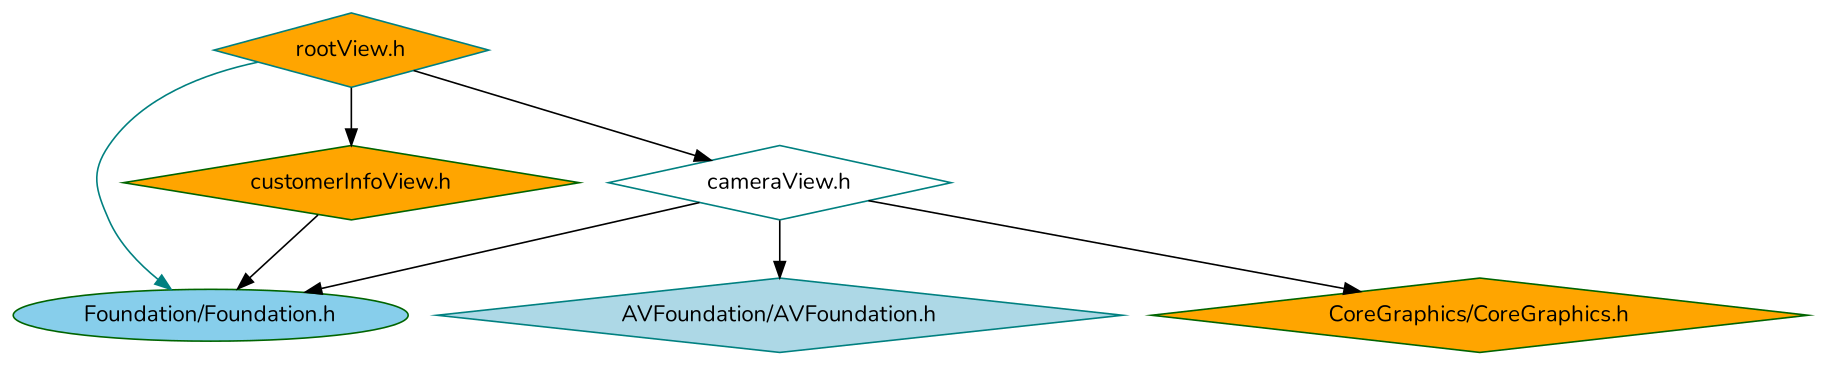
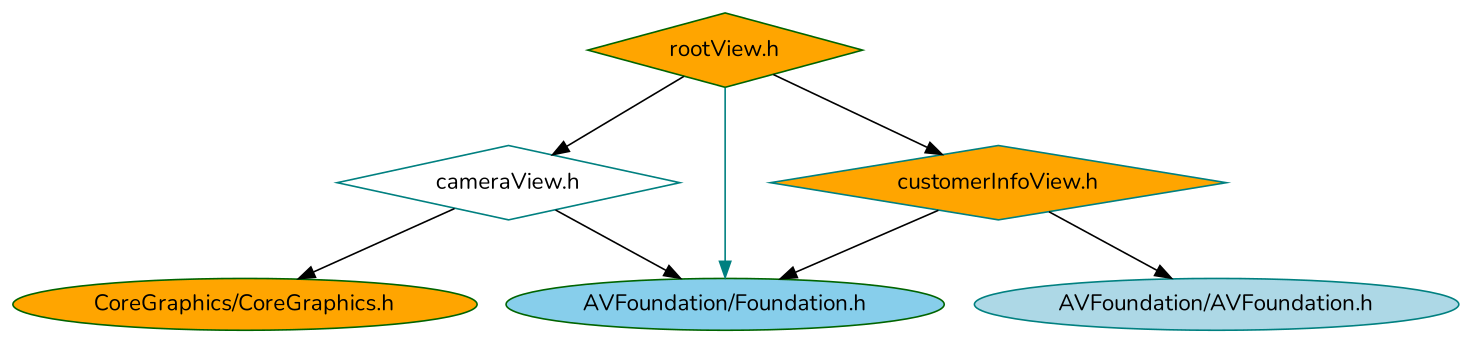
node "rootView.h": color teal -> darkgreen
node "customerInfoView.h": color darkgreen -> teal
edge "cameraView.h" -> "AVFoundation/AVFoundation.h": now "customerInfoView.h" -> "AVFoundation/AVFoundation.h"
node "Foundation/Foundation.h": label "Foundation/Foundation.h" -> "AVFoundation/Foundation.h"
node "AVFoundation/AVFoundation.h": shape diamond -> ellipse
node "CoreGraphics/CoreGraphics.h": shape diamond -> ellipse
